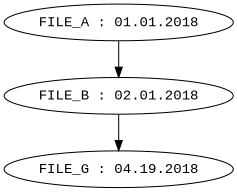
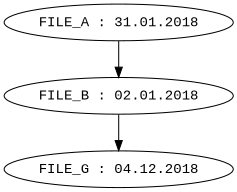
node "FILE_A : 01.01.2018": label "FILE_A : 01.01.2018" -> "FILE_A : 31.01.2018"
node "FILE_G : 04.19.2018": label "FILE_G : 04.19.2018" -> "FILE_G : 04.12.2018"
